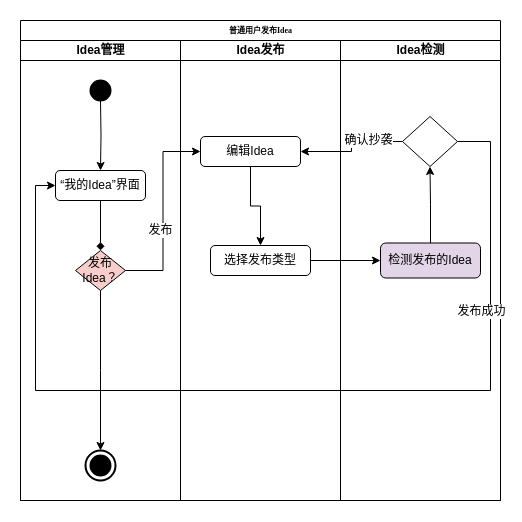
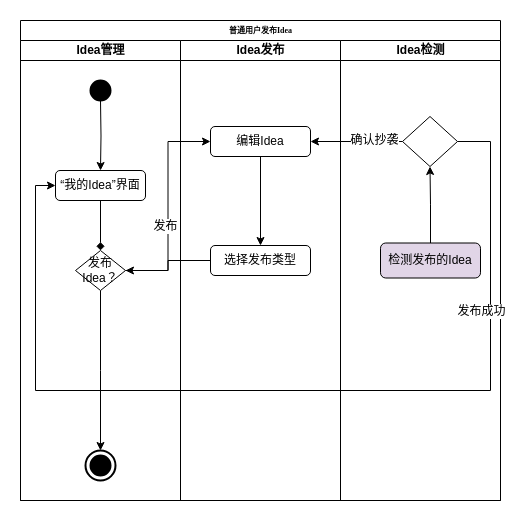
node "编辑Idea": moved (251, 152) -> (261, 142)
edge "选择发布类型" -> "检测发布的Idea": now "选择发布类型" -> "发布Idea？"
node "发布Idea？": fillcolor #f8cecc -> #ffffff
